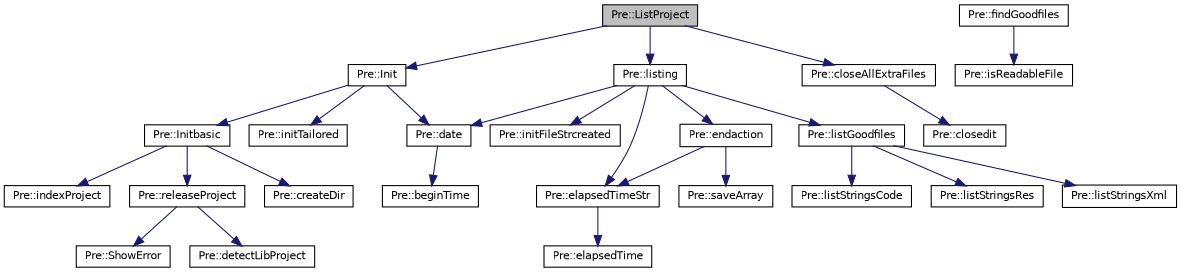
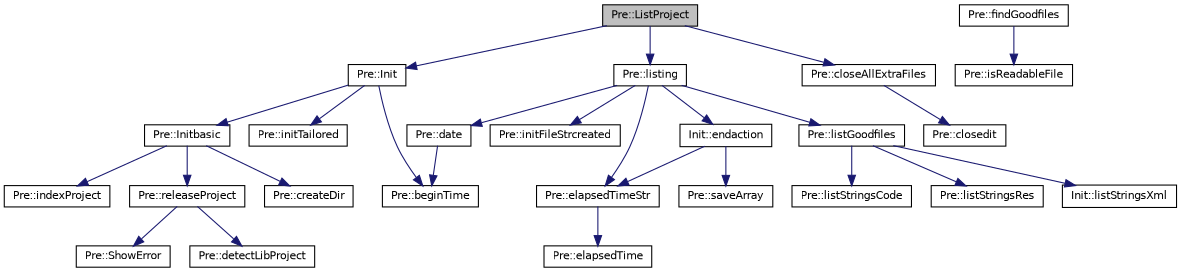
edge "Pre::Init" -> "Pre::date": now "Pre::Init" -> "Pre::beginTime"
node "Pre::endaction": label "Pre::endaction" -> "Init::endaction"
node "Pre::listStringsXml": label "Pre::listStringsXml" -> "Init::listStringsXml"
